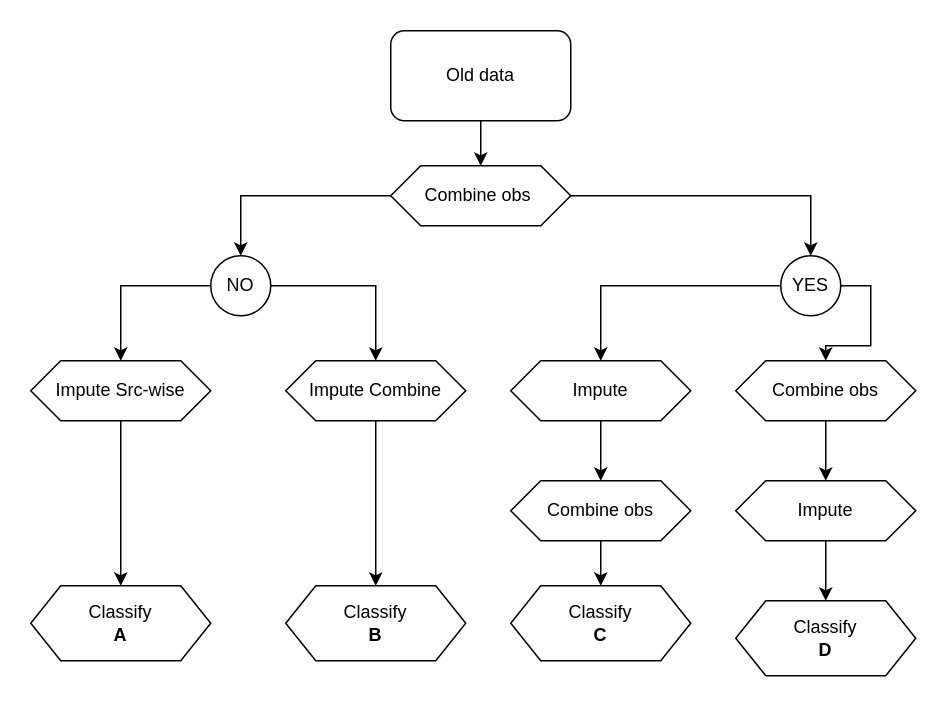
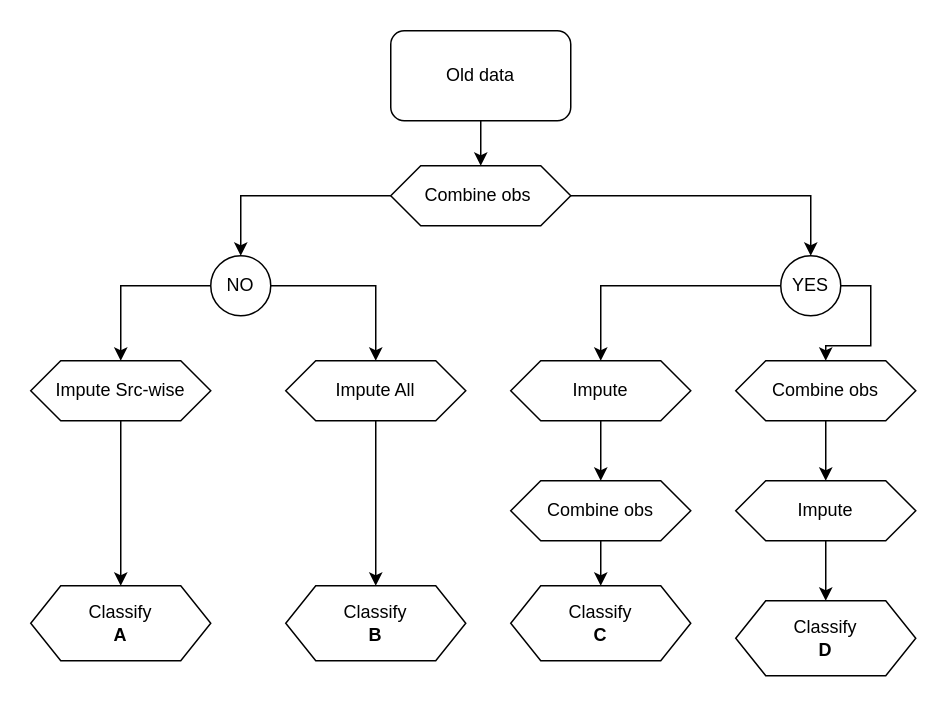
node "Impute Combine": label "Impute Combine" -> "Impute All"
